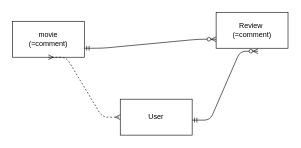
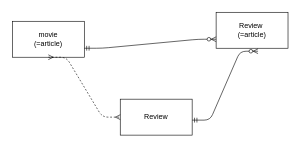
node "Review (=comment)": label "Review (=comment)" -> "Review (=article)"
node "movie (=comment)": label "movie (=comment)" -> "movie (=article)"
node "User": label "User" -> "Review"
